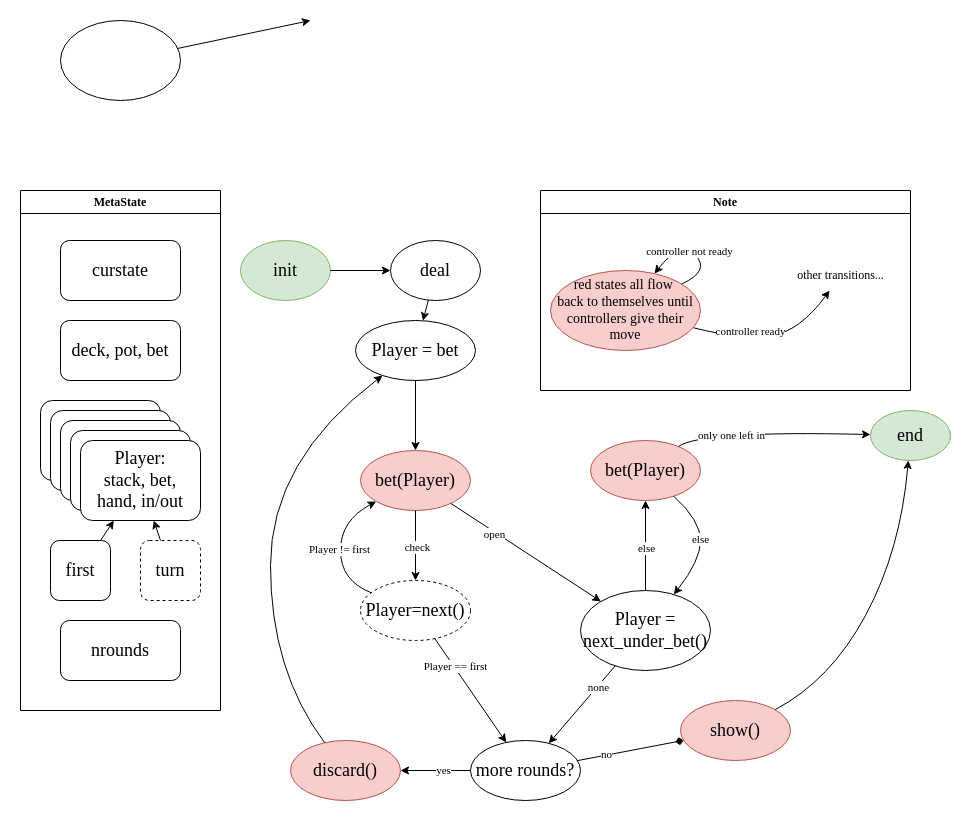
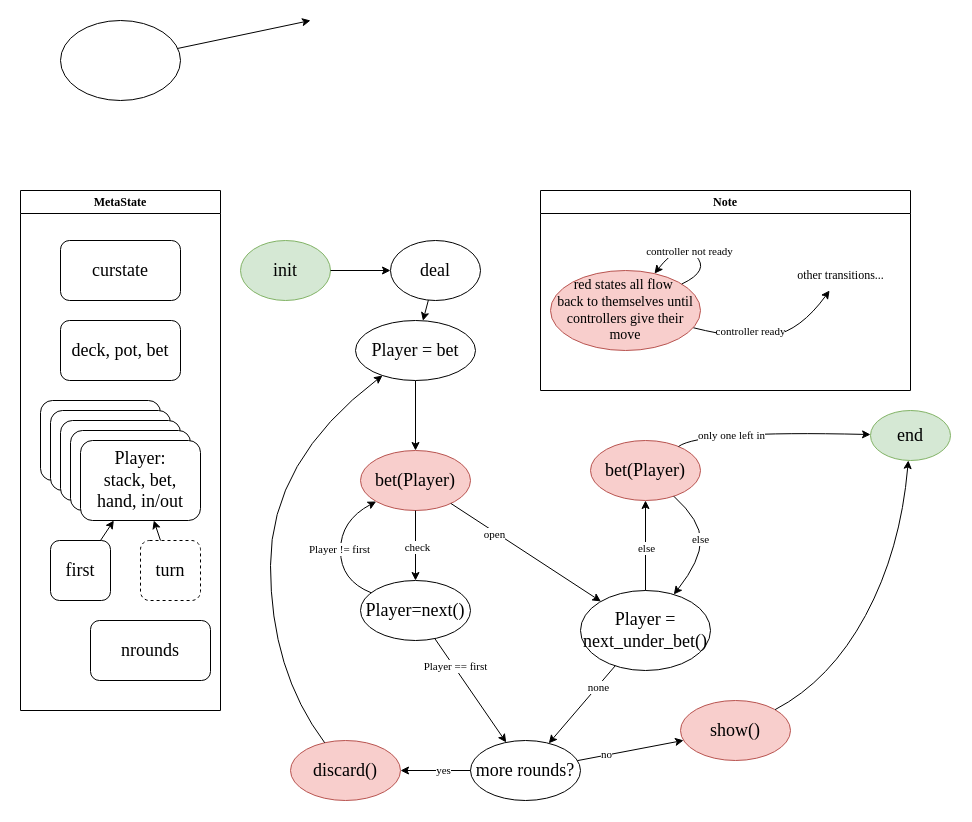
node "Player=next()": style dashed -> solid
node "nrounds": moved (121, 651) -> (151, 651)
edge "more rounds?" -> "show()": arrowhead diamond -> classic
